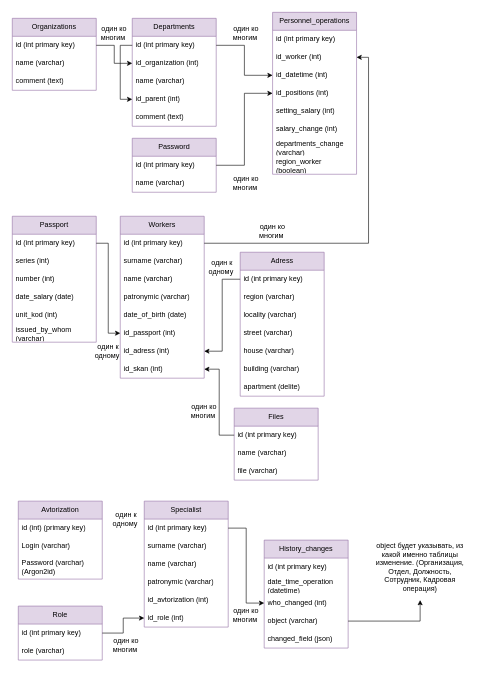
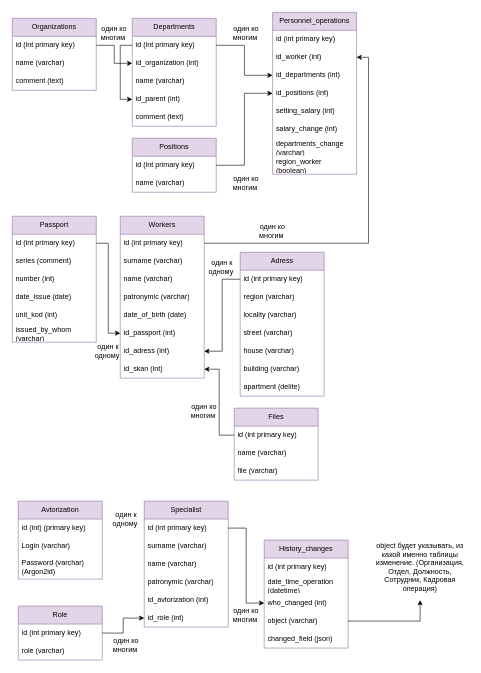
node "id_datetime (int)": label "id_datetime (int)" -> "id_departments (int)"
node "Password": label "Password" -> "Positions"
node "series (int)": label "series (int)" -> "series (comment)"
node "date_salary (date)": label "date_salary (date)" -> "date_issue (date)"
